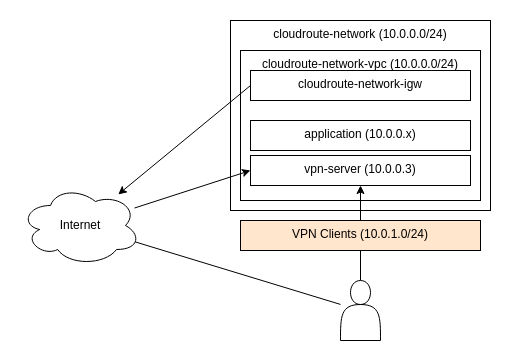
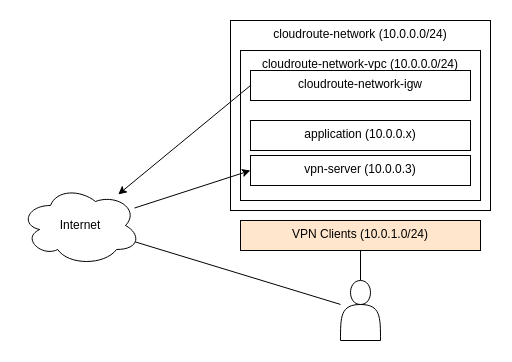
edge "VPN Clients (10.0.1.0/24)" -> "vpn-server (10.0.0.3)": removed
